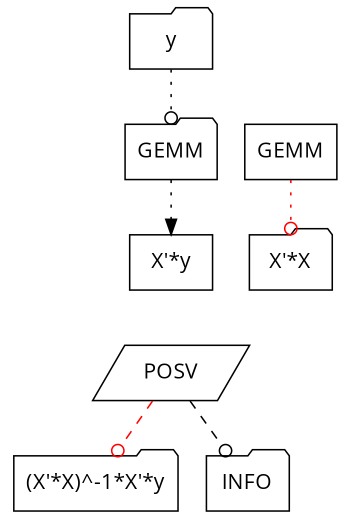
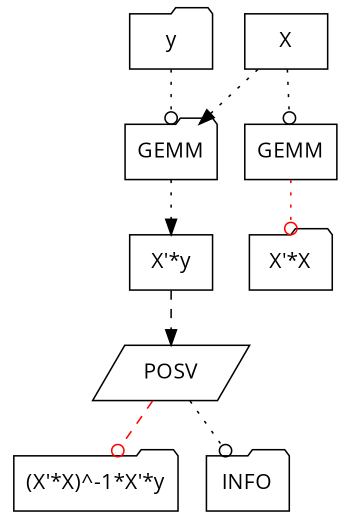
node "X": added
edge "X'*y" -> "POSV": added
edge "POSV" -> "INFO": style dashed -> dotted
